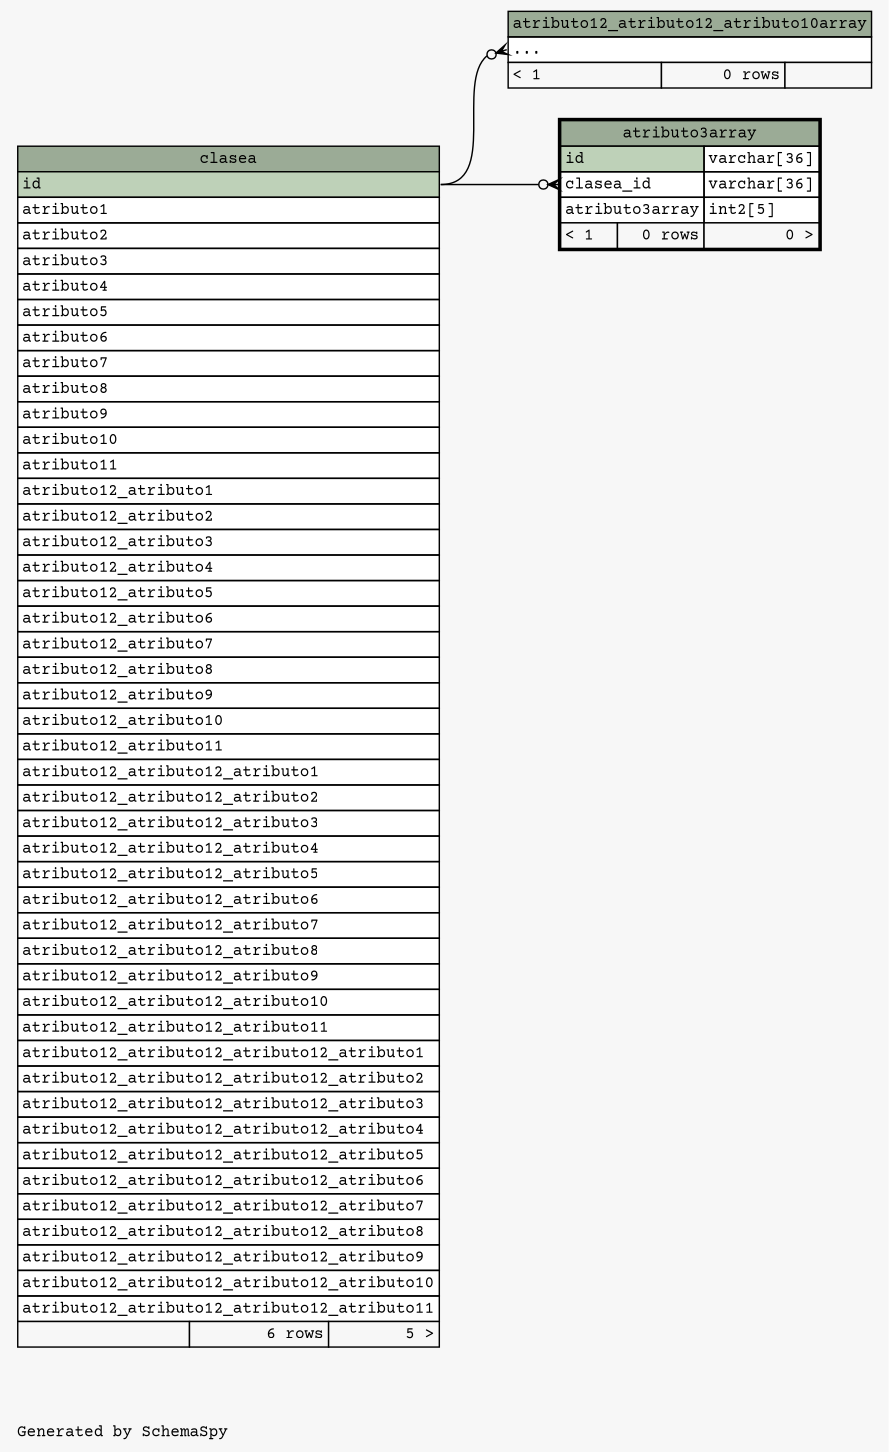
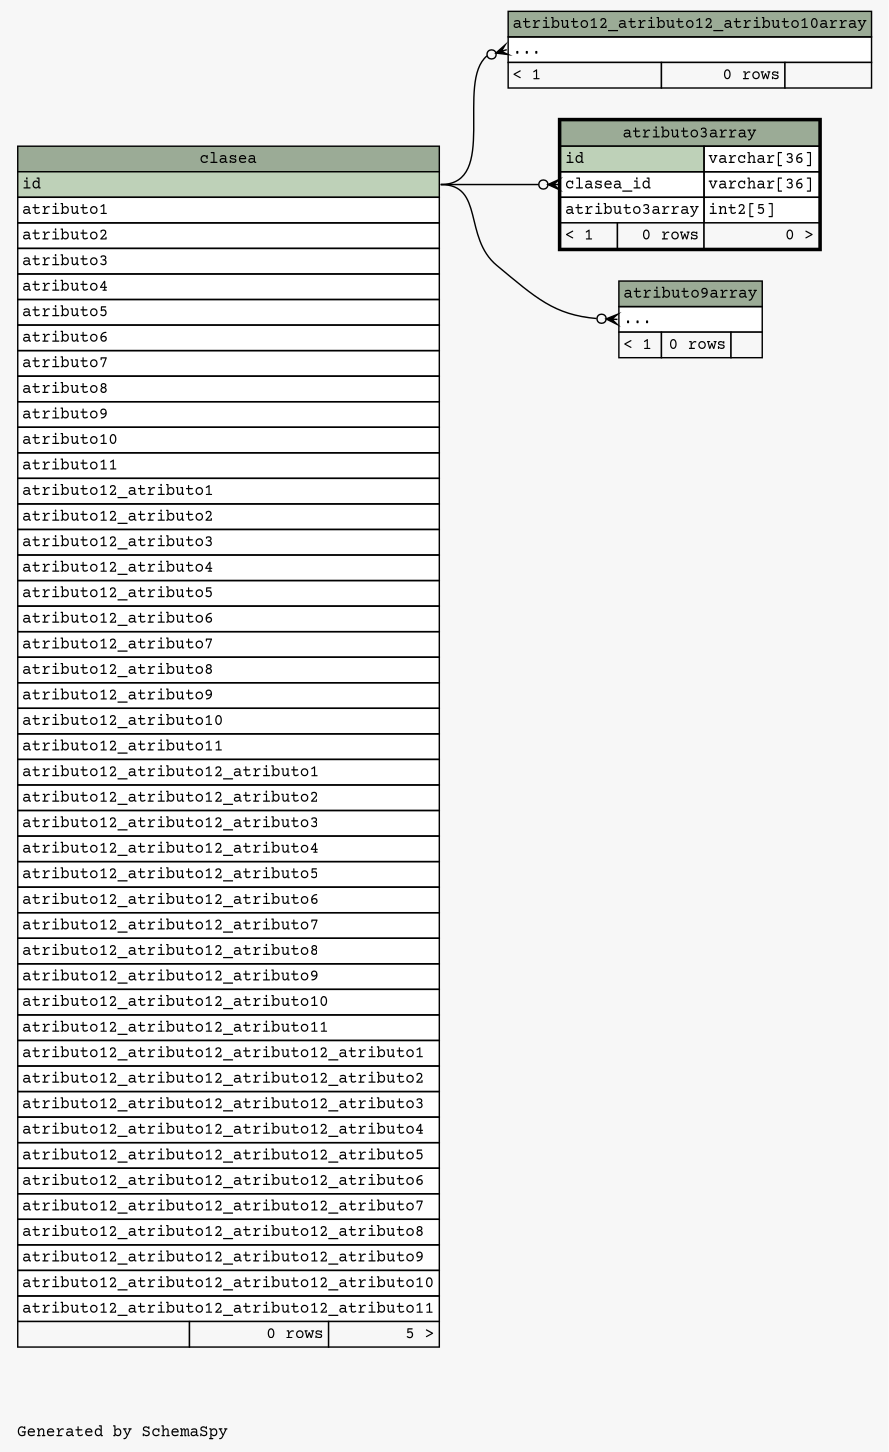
node "atributo9array": added
node "clasea": text "6 rows" -> "0 rows"
